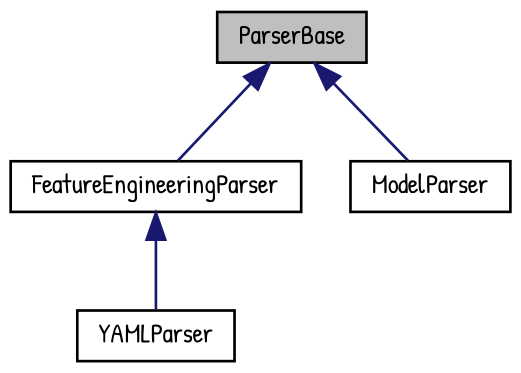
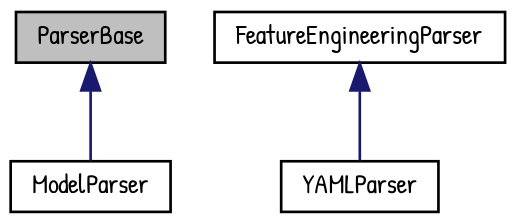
edge "FeatureEngineeringParser" -> "ParserBase": removed
